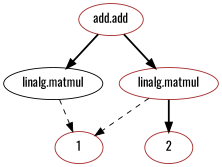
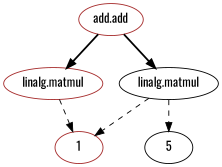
node "5": added
node "2": removed
